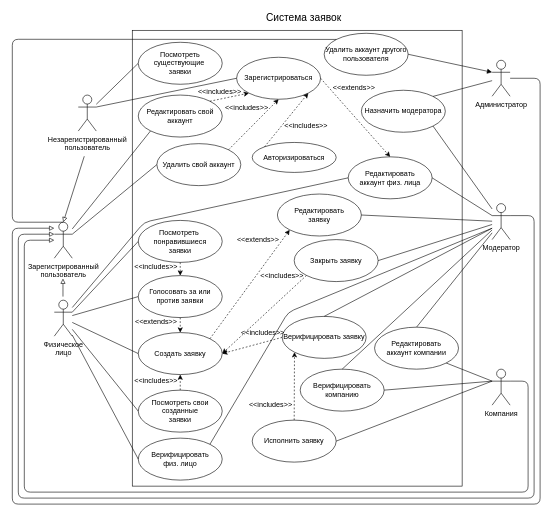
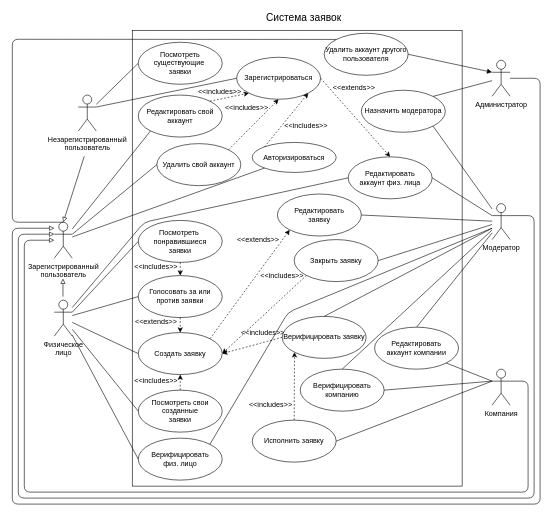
edge "Авторизироваться" -- "Зарегистрированный пользователь": added
